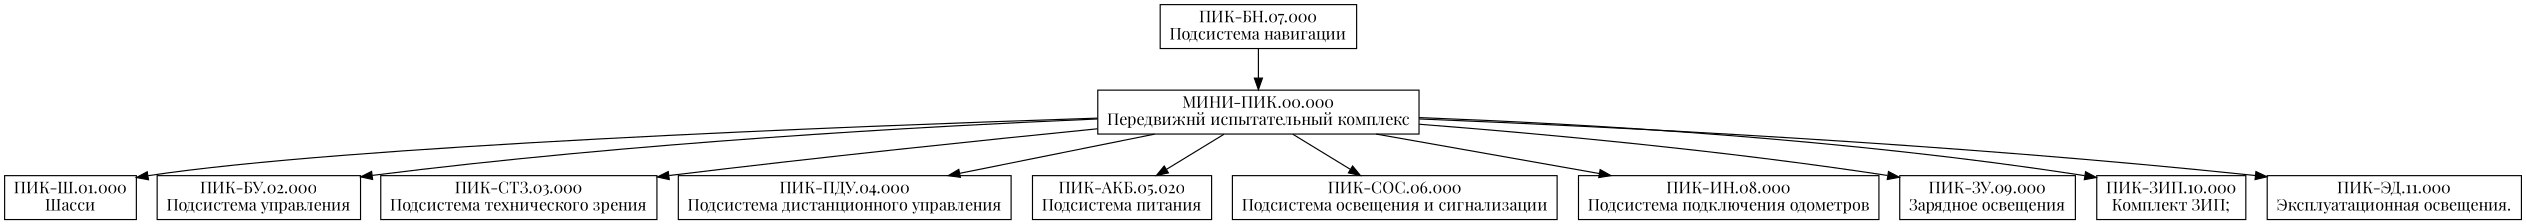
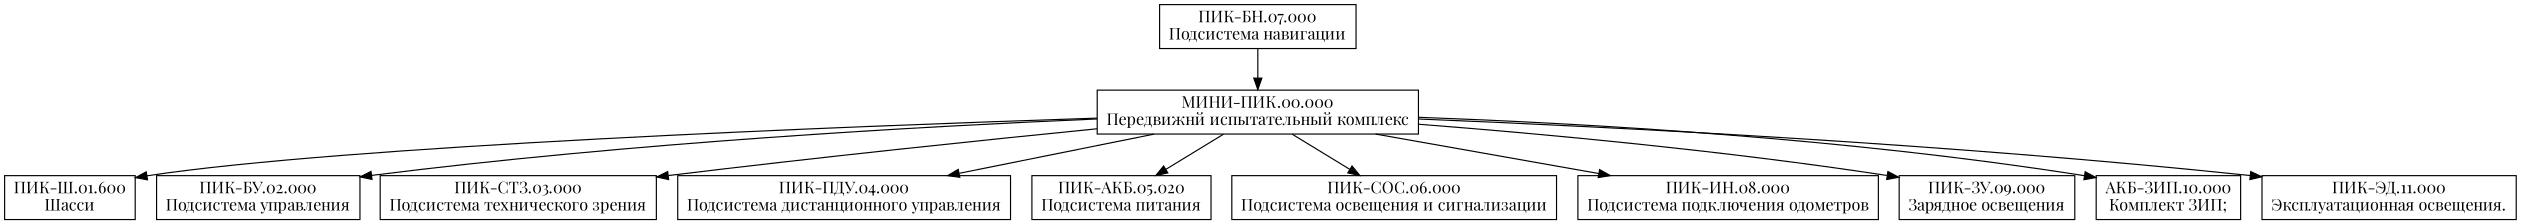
node "ПИК-Ш.01.000 Шасси": label "ПИК-Ш.01.000 Шасси" -> "ПИК-Ш.01.600 Шасси"
node "ПИК-ЗИП.10.000 Комплект ЗИП;": label "ПИК-ЗИП.10.000 Комплект ЗИП;" -> "АКБ-ЗИП.10.000 Комплект ЗИП;"
